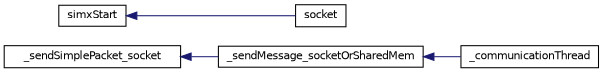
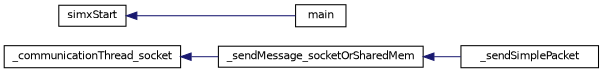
node "socket": label "socket" -> "main"
node "_sendSimplePacket_socket": label "_sendSimplePacket_socket" -> "_communicationThread_socket"
node "_communicationThread": label "_communicationThread" -> "_sendSimplePacket"
